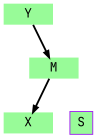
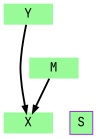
edge "Y" -> "M": now "Y" -> "X"
